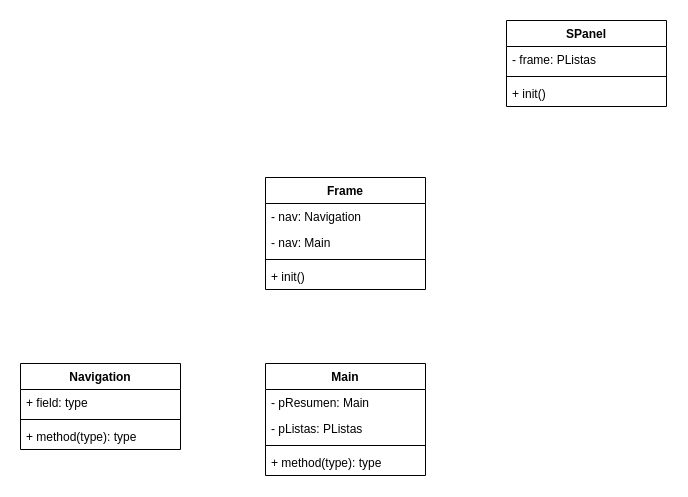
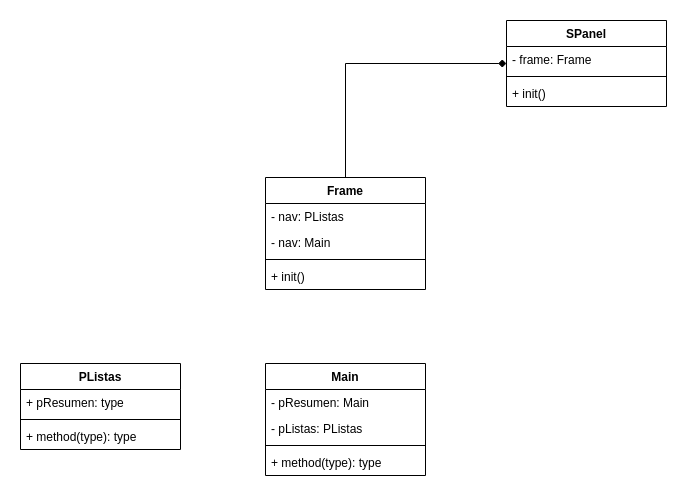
node "- frame: PListas": label "- frame: PListas" -> "- frame: Frame"
edge "Frame" -> "SPanel": added
node "- nav: Navigation": label "- nav: Navigation" -> "- nav: PListas"
node "Navigation": label "Navigation" -> "PListas"
node "+ field: type": label "+ field: type" -> "+ pResumen: type"
